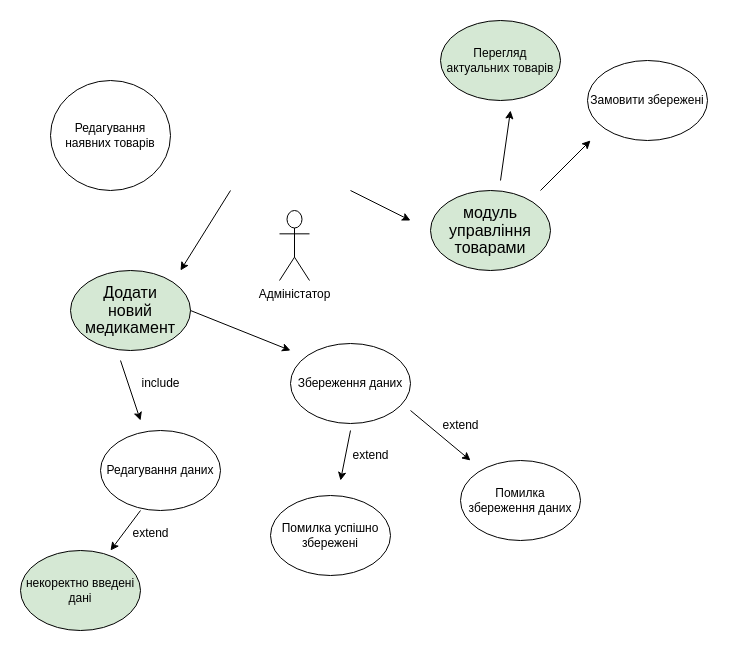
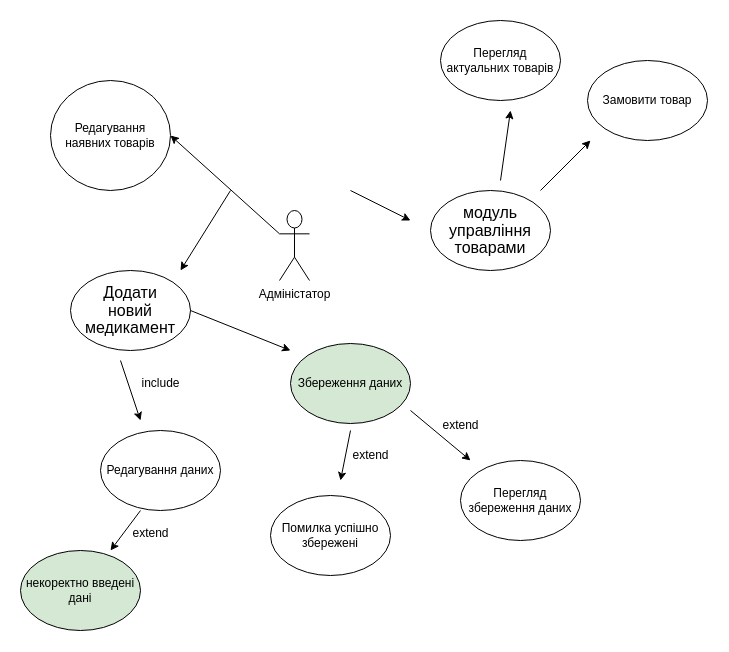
node "Перегляд актуальних товарів": fillcolor #d5e8d4 -> #ffffff
node "Замовити збережені": label "Замовити збережені" -> "Замовити товар"
edge "Адміністатор" -> "Редагування наявних товарів": added
node "модуль управління товарами": fillcolor #d5e8d4 -> #ffffff
node "Додати новий медикамент": fillcolor #d5e8d4 -> #ffffff
node "Збереження даних": fillcolor #ffffff -> #d5e8d4
node "Помилка збереження даних": label "Помилка збереження даних" -> "Перегляд збереження даних"
